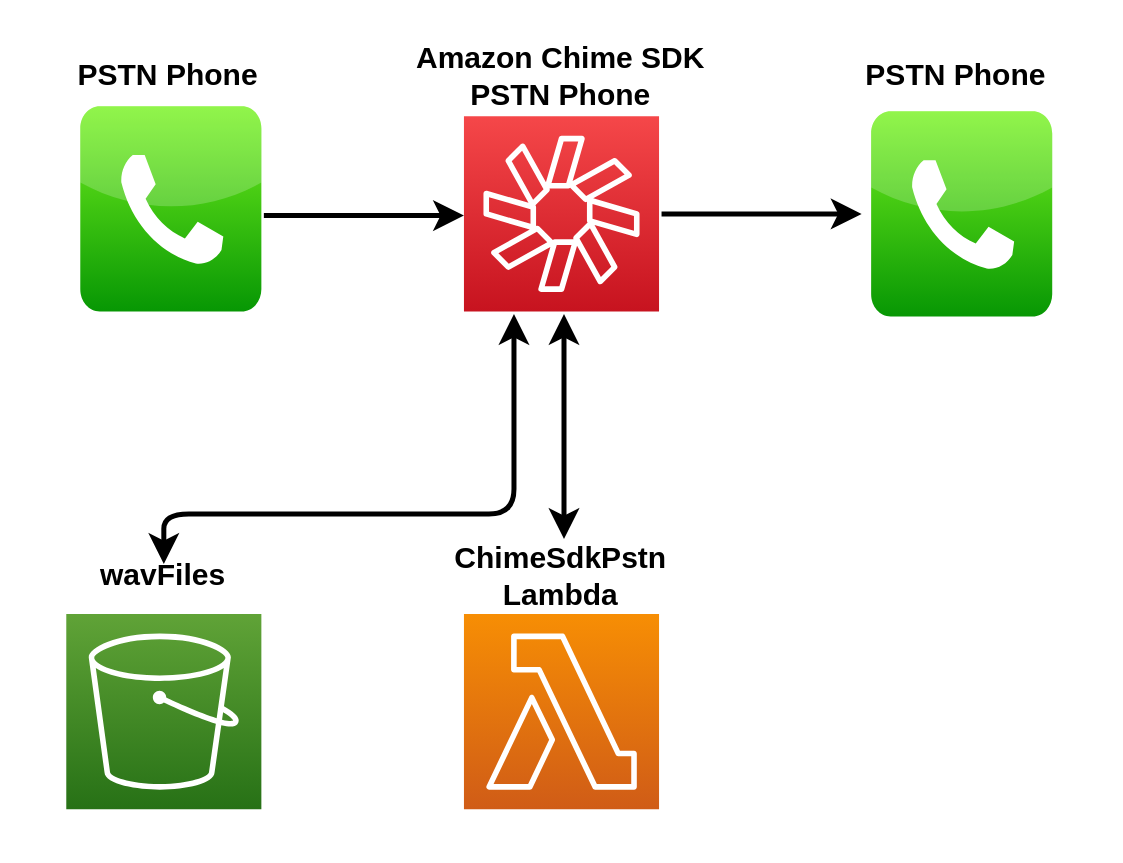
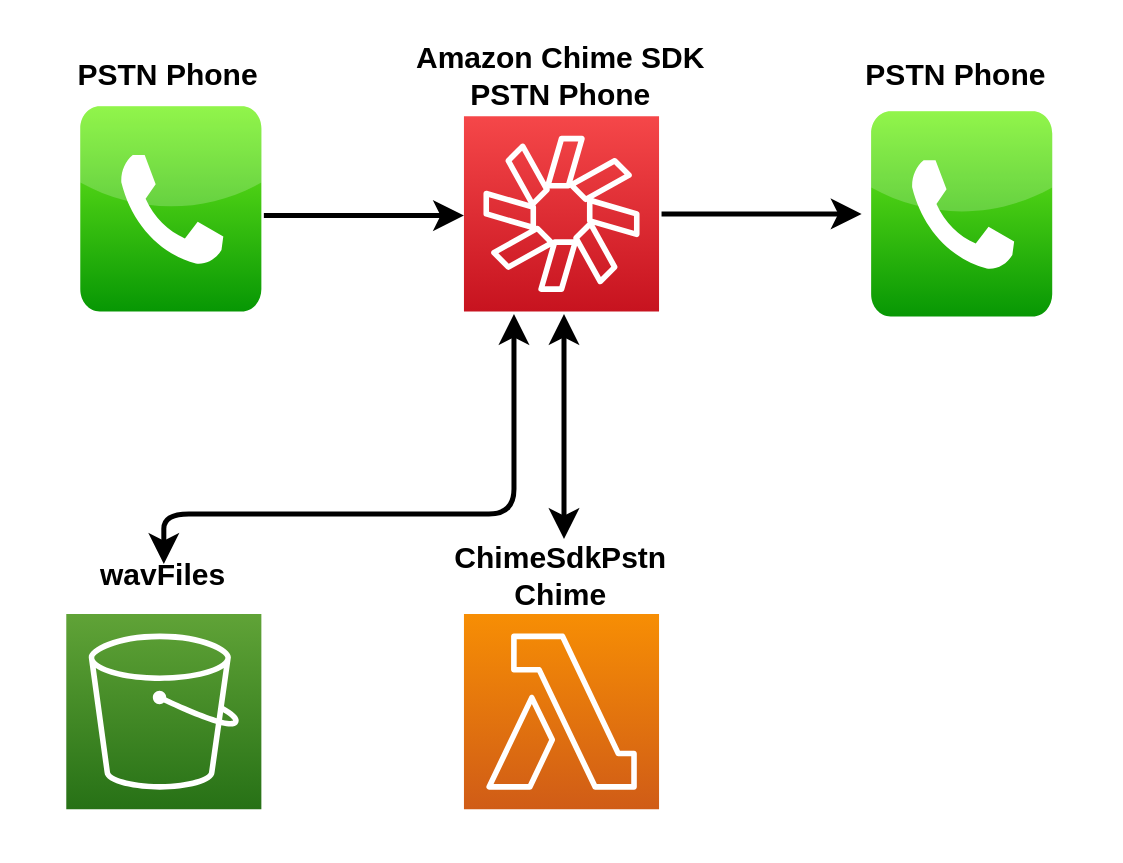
node "ChimeSdkPstn Lambda": label "ChimeSdkPstn Lambda" -> "ChimeSdkPstn Chime"
